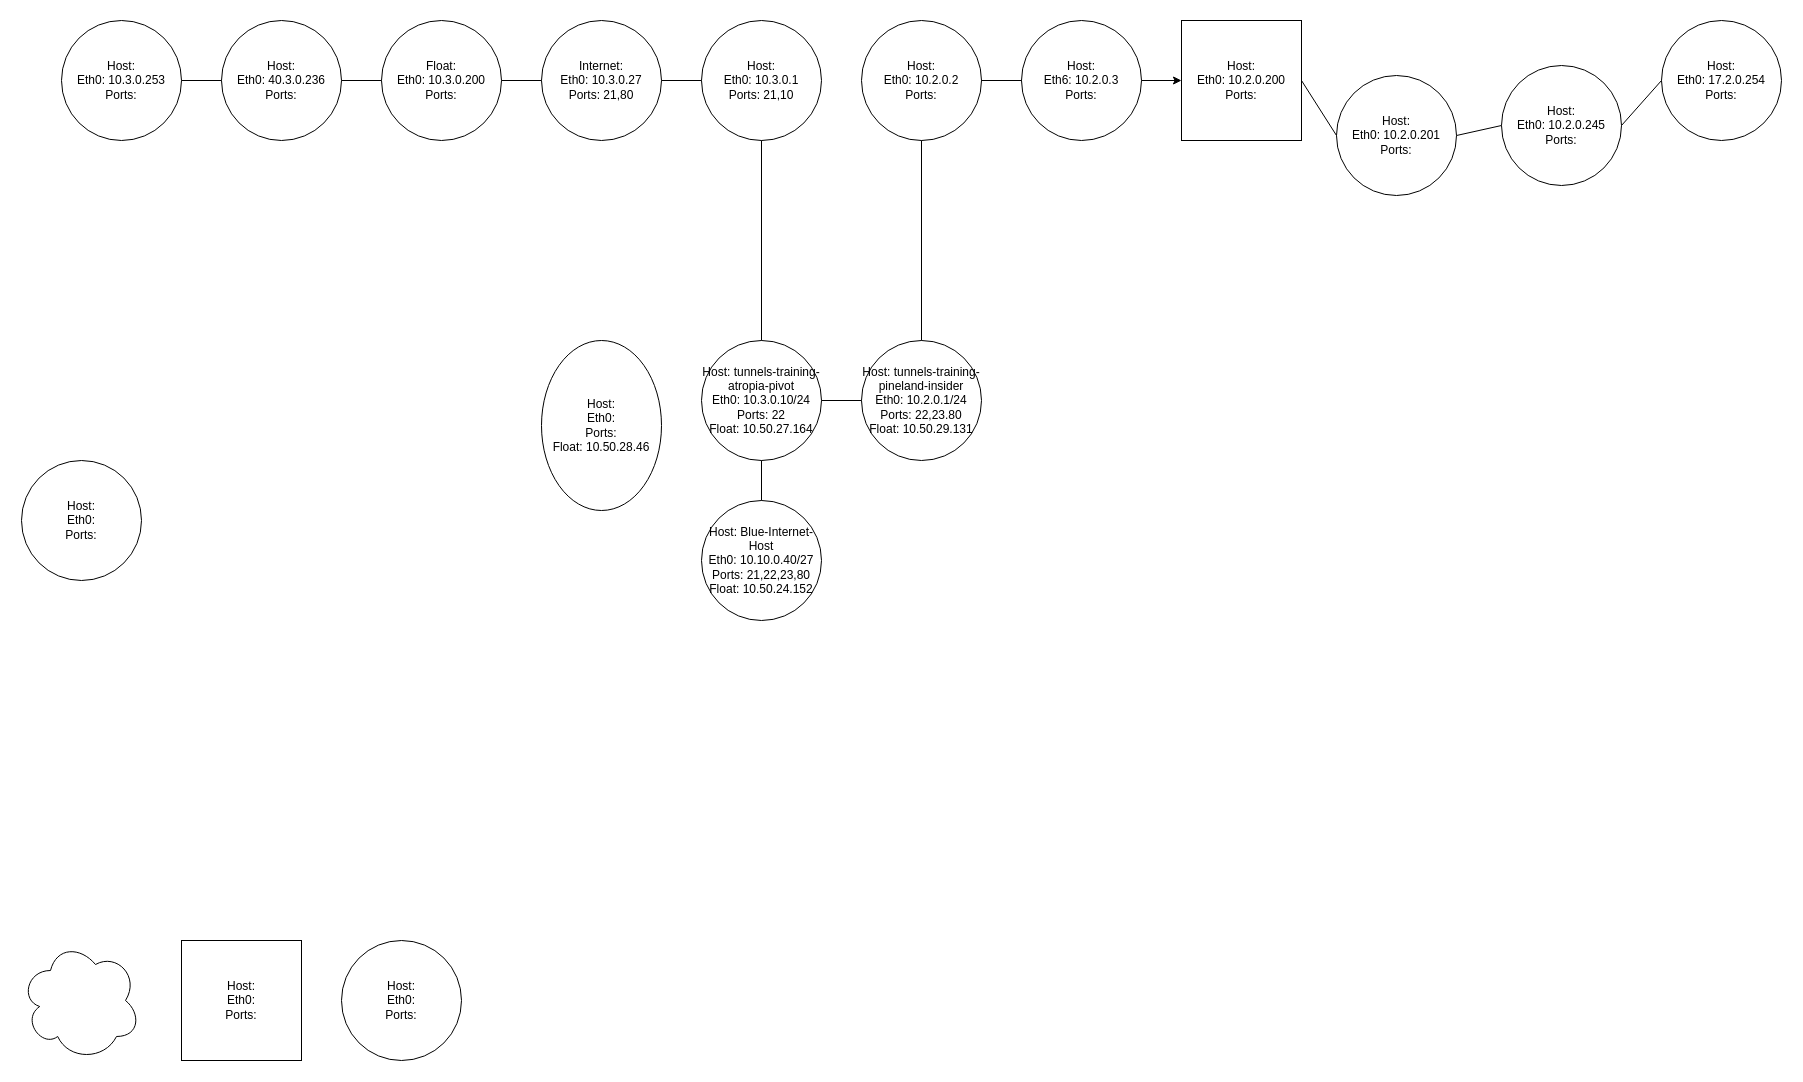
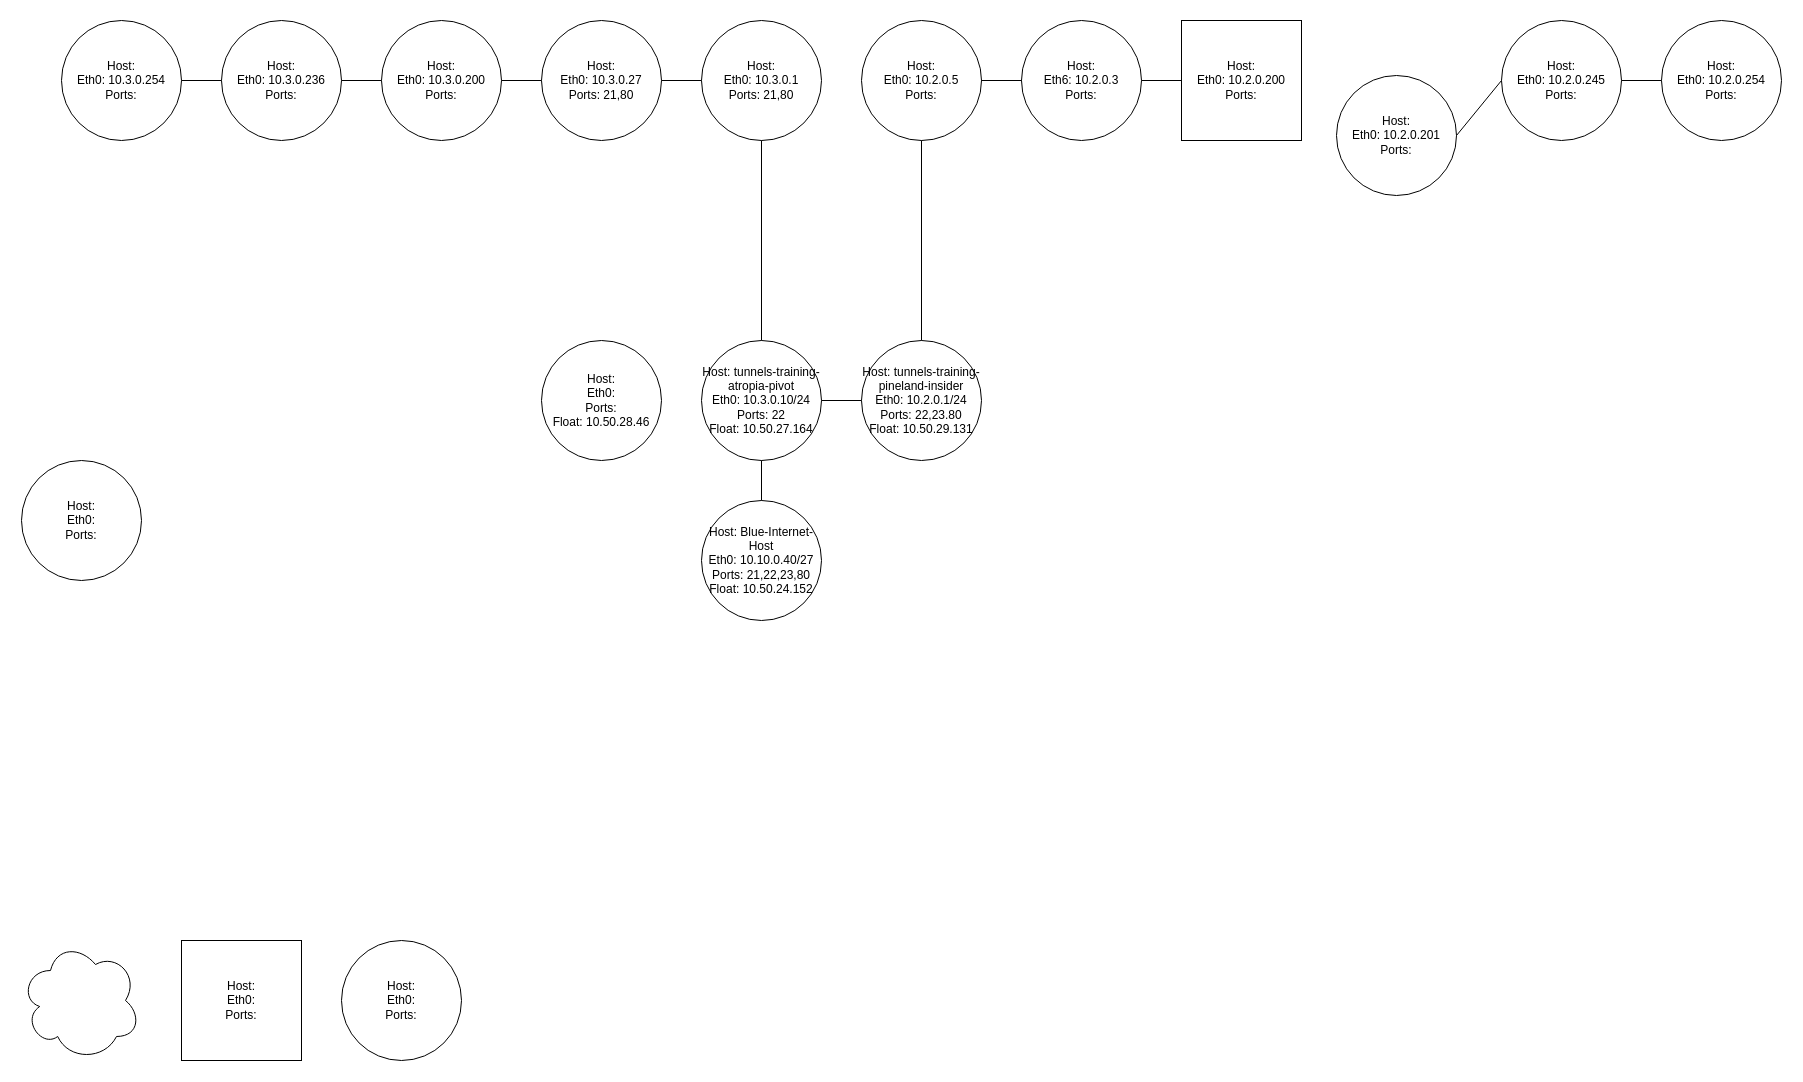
node "Host: Eth0: 10.3.0.253 Ports:": label "Host: Eth0: 10.3.0.253 Ports:" -> "Host: Eth0: 10.3.0.254 Ports:"
node "Host: Eth0: 40.3.0.236 Ports:": label "Host: Eth0: 40.3.0.236 Ports:" -> "Host: Eth0: 10.3.0.236 Ports:"
node "Float: Eth0: 10.3.0.200 Ports:": label "Float: Eth0: 10.3.0.200 Ports:" -> "Host: Eth0: 10.3.0.200 Ports:"
node "Internet: Eth0: 10.3.0.27 Ports: 21,80": label "Internet: Eth0: 10.3.0.27 Ports: 21,80" -> "Host: Eth0: 10.3.0.27 Ports: 21,80"
node "Host: Eth0: 10.3.0.1 Ports: 21,10": label "Host: Eth0: 10.3.0.1 Ports: 21,10" -> "Host: Eth0: 10.3.0.1 Ports: 21,80"
node "Host: Eth0: 10.2.0.2 Ports:": label "Host: Eth0: 10.2.0.2 Ports:" -> "Host: Eth0: 10.2.0.5 Ports:"
edge "Host: Eth6: 10.2.0.3 Ports:" -> "Host: Eth0: 10.2.0.200 Ports:": arrowhead classic -> none
node "Host: Eth0: 17.2.0.254 Ports:": label "Host: Eth0: 17.2.0.254 Ports:" -> "Host: Eth0: 10.2.0.254 Ports:"
edge "Host: Eth0: 10.2.0.200 Ports:" -- "Host: Eth0: 10.2.0.201 Ports:": removed
node "Host: Eth0: 10.2.0.245 Ports:": moved (1562, 126) -> (1562, 81)
node "Host: Eth0: Ports: Float: 10.50.28.46": size 120x170 -> 120x120
